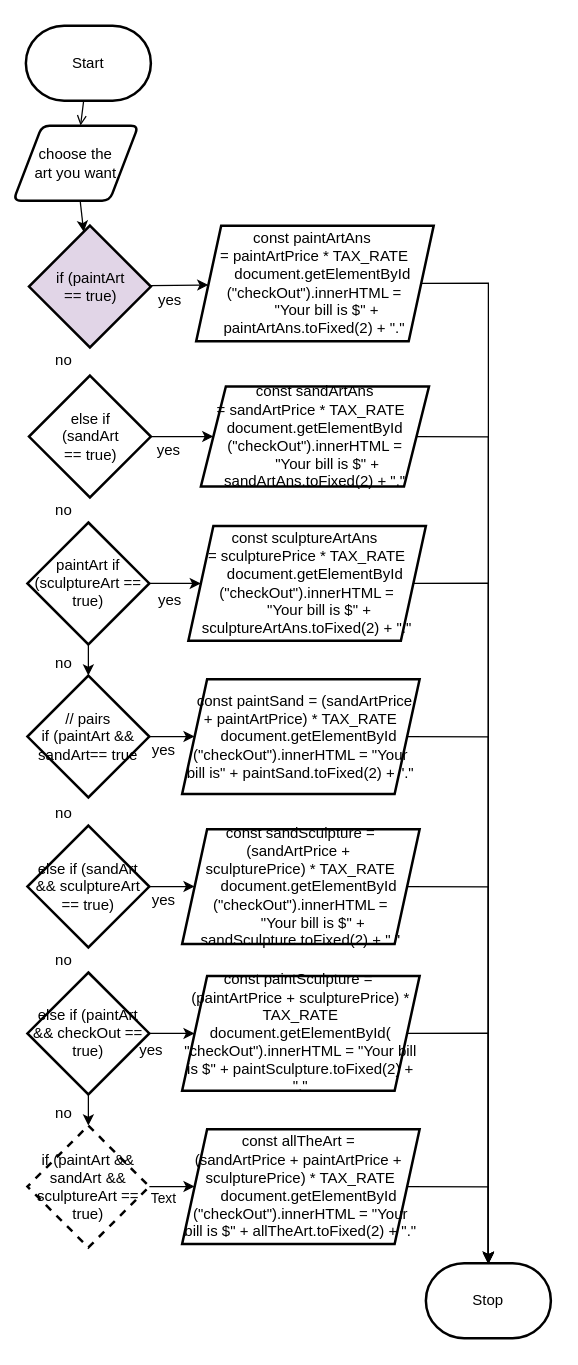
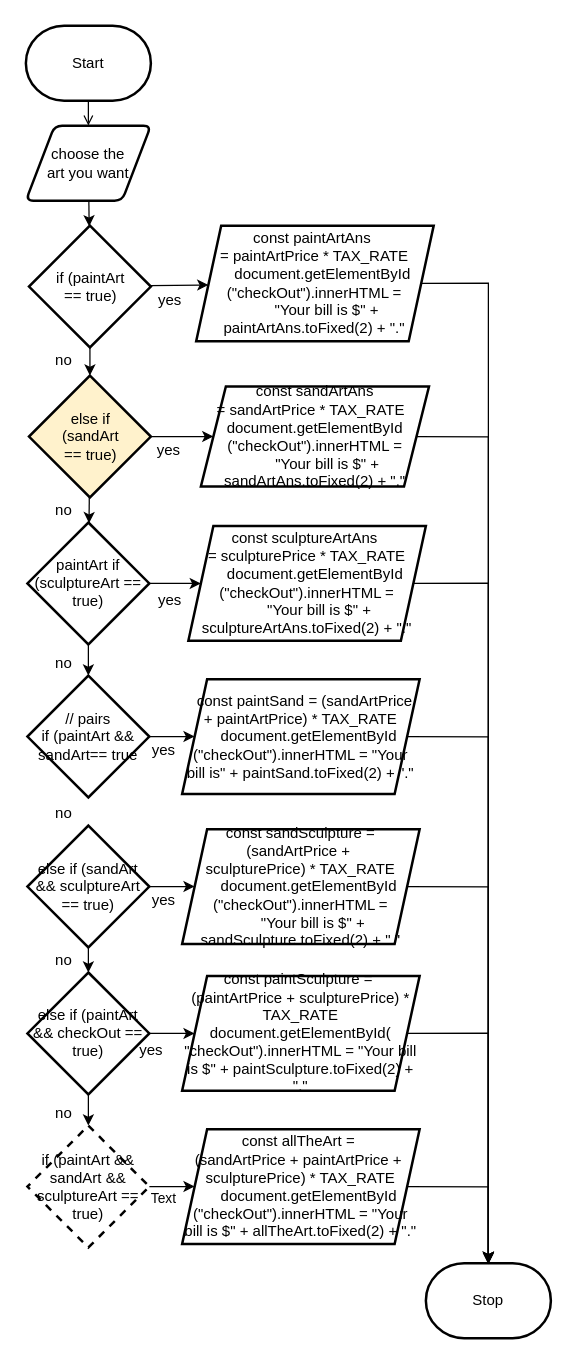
node "choose the art you want": moved (76, 163) -> (88, 163)
node "if (paintArt == true)": fillcolor #e1d5e7 -> #ffffff
edge "if (paintArt == true)" -> "else if (sandArt == true)": added
node "else if (sandArt == true)": fillcolor #ffffff -> #fff2cc
edge "else if (sandArt == true)" -> "paintArt if (sculptureArt == true)": added
edge "else if (sandArt && sculptureArt == true)" -> "else if (paintArt && checkOut == true)": added
